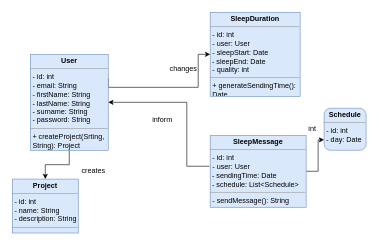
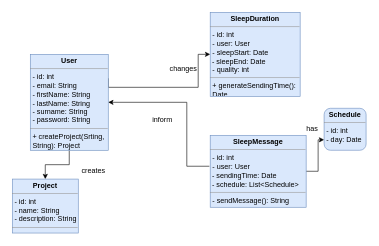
node "int": label "int" -> "has"
